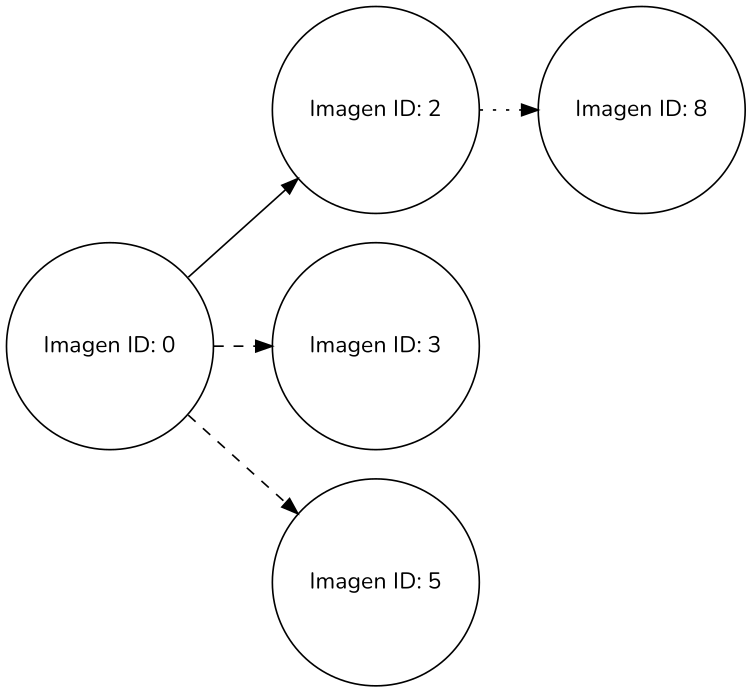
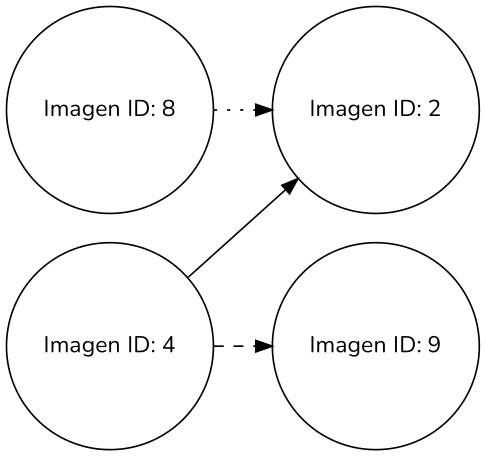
edge "Imagen ID: 2" -> "Imagen ID: 8": reversed
node "Imagen ID: 0": label "Imagen ID: 0" -> "Imagen ID: 4"
node "Imagen ID: 3": removed
node "Imagen ID: 5": label "Imagen ID: 5" -> "Imagen ID: 9"
